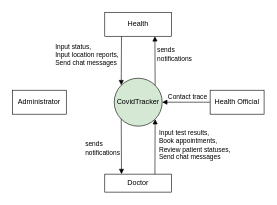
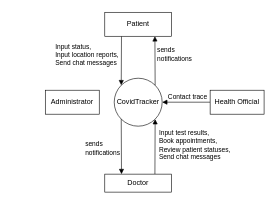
node "Health": label "Health" -> "Patient"
node "Administrator": moved (39, 102) -> (72, 102)
node "CovidTracker": fillcolor #d5e8d4 -> #ffffff
